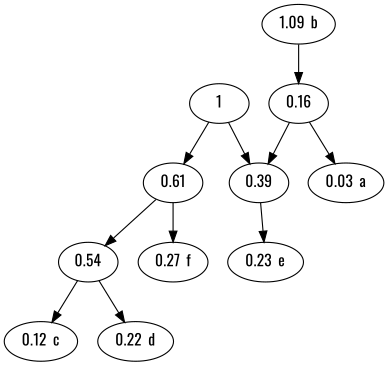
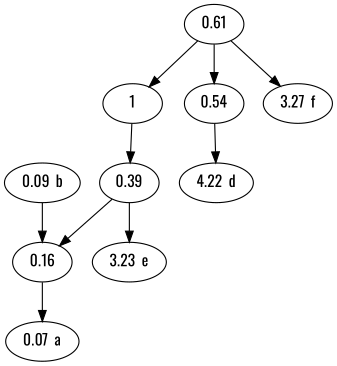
node "1.09  b": label "1.09  b" -> "0.09  b"
edge "1" -> "0.61": reversed
edge "0.16" -> "0.39": reversed
node "0.03  a": label "0.03  a" -> "0.07  a"
node "0.27  f": label "0.27  f" -> "3.27  f"
node "0.23  e": label "0.23  e" -> "3.23  e"
node "0.12  c": removed
node "0.22  d": label "0.22  d" -> "4.22  d"
